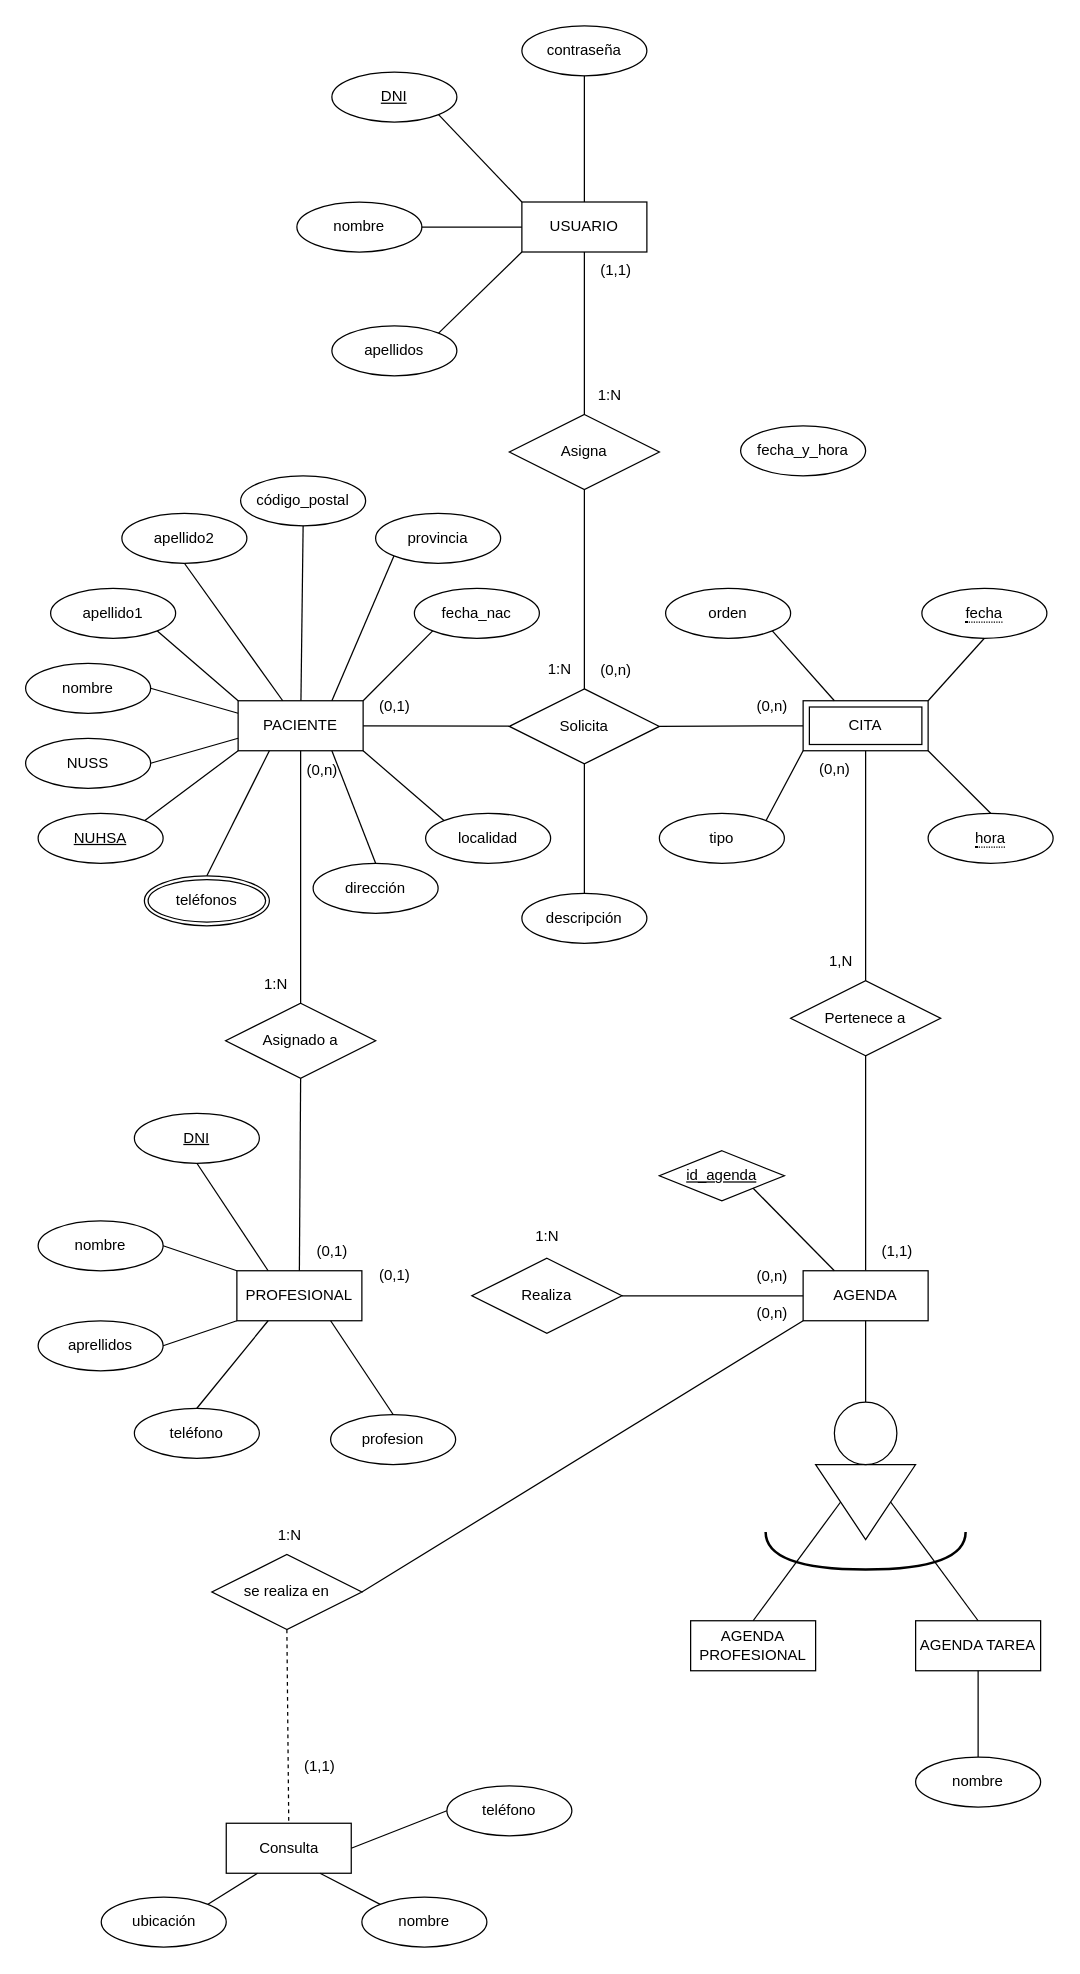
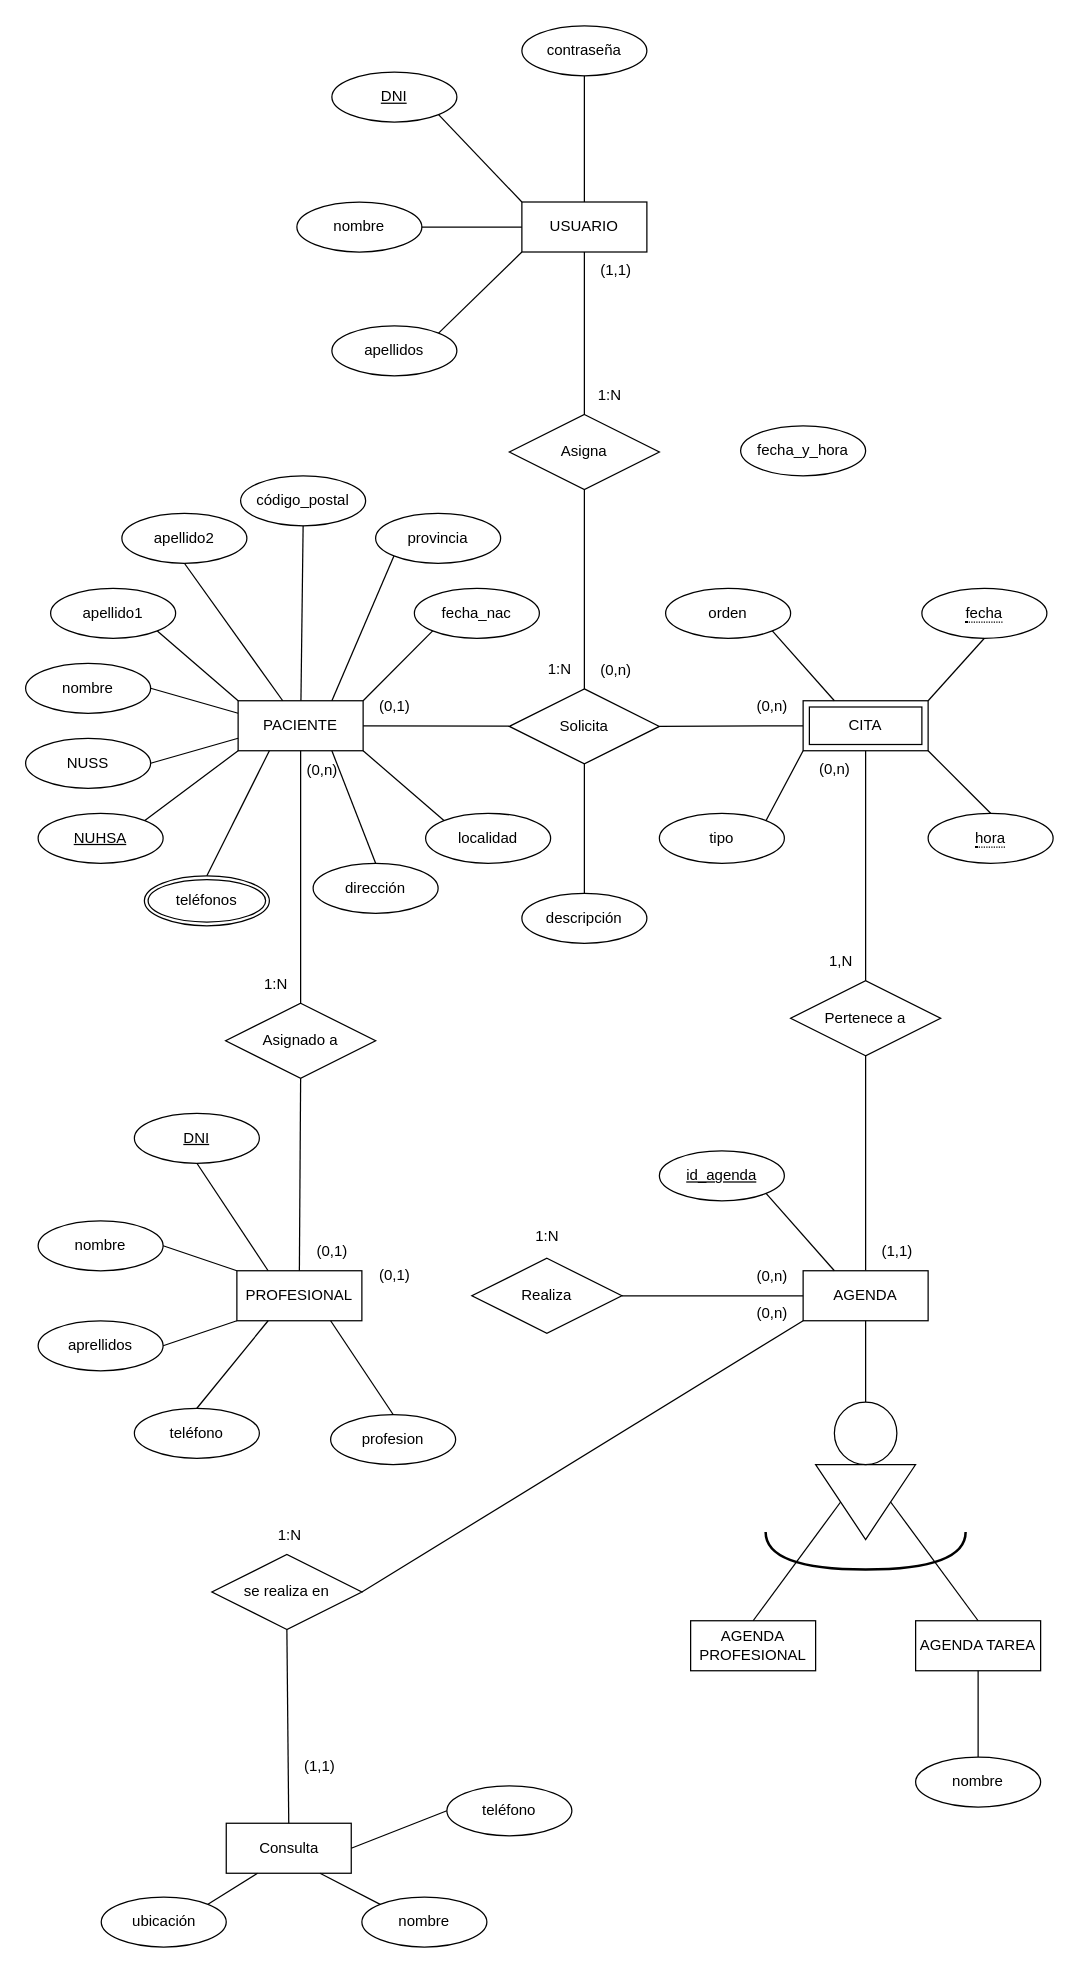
node "id_agenda": shape diamond -> ellipse
edge "se realiza en" -- "Consulta": style dashed -> solid
